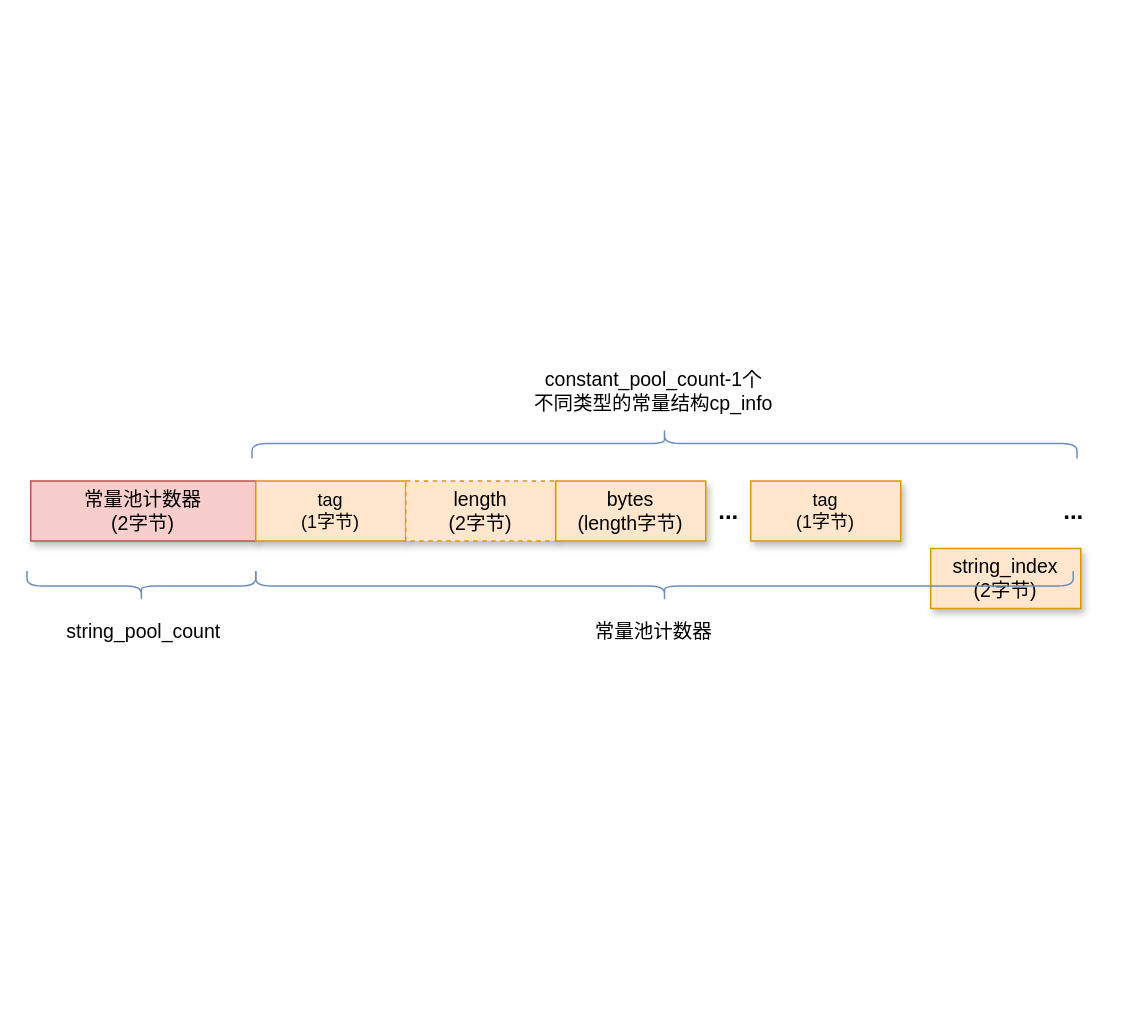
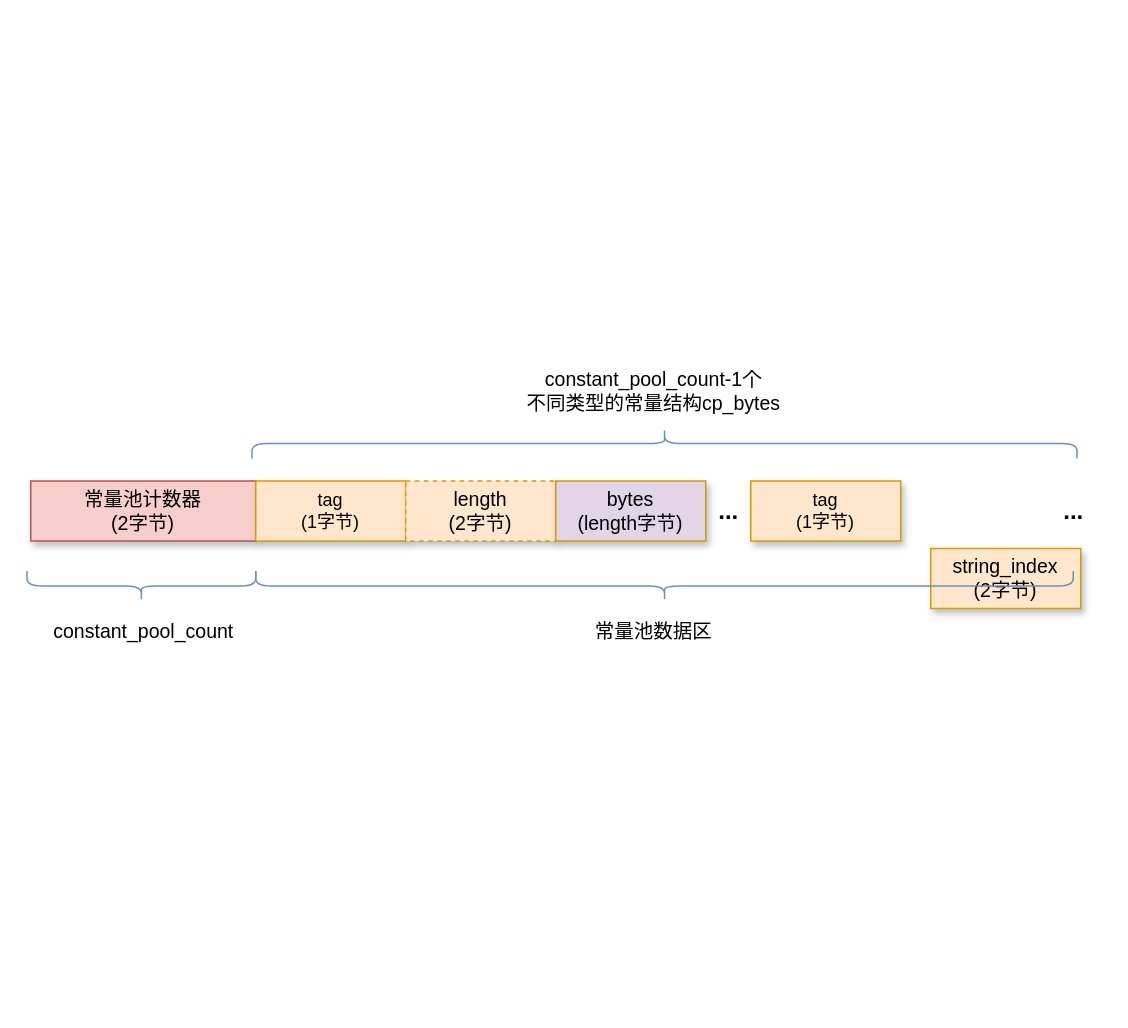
node "constant_pool_count-1个 不同类型的常量结构cp_info": label "constant_pool_count-1个 不同类型的常量结构cp_info" -> "constant_pool_count-1个 不同类型的常量结构cp_bytes"
node "bytes(length字节)": fillcolor #ffe6cc -> #e1d5e7
node "string_pool_count": label "string_pool_count" -> "constant_pool_count"
node "常量池计数器": label "常量池计数器" -> "常量池数据区"
